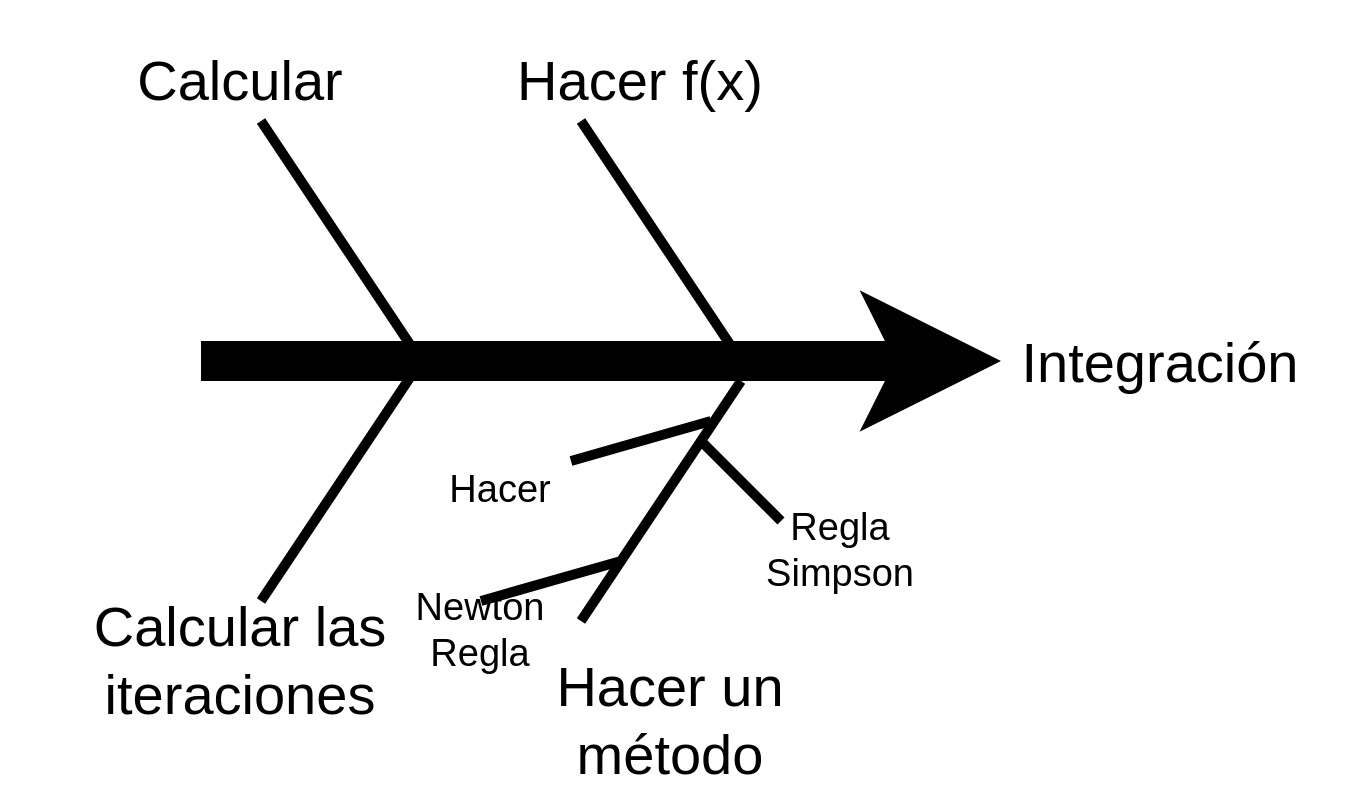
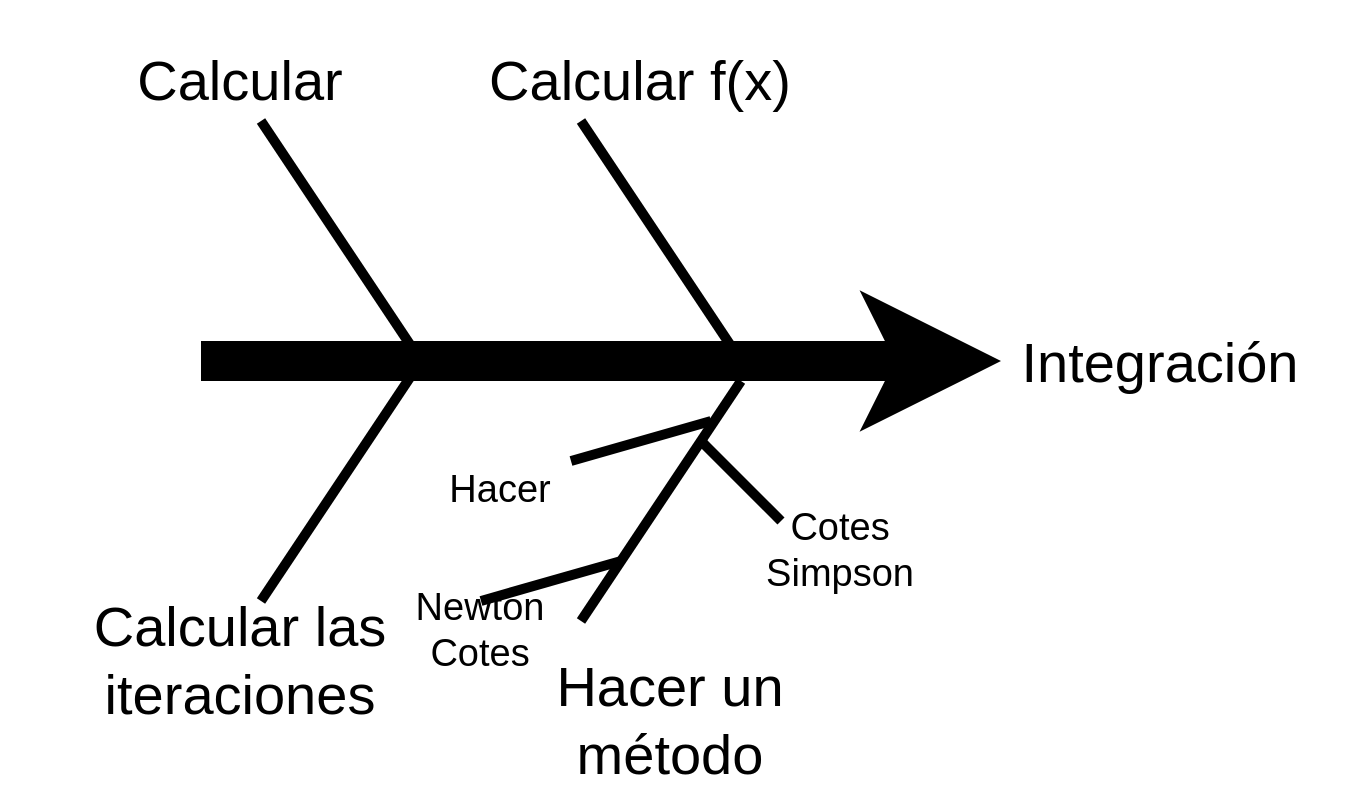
node "Hacer f(x)": label "Hacer f(x)" -> "Calcular f(x)"
node "Regla Simpson": label "Regla Simpson" -> "Cotes Simpson"
node "Newton Regla": label "Newton Regla" -> "Newton Cotes"
